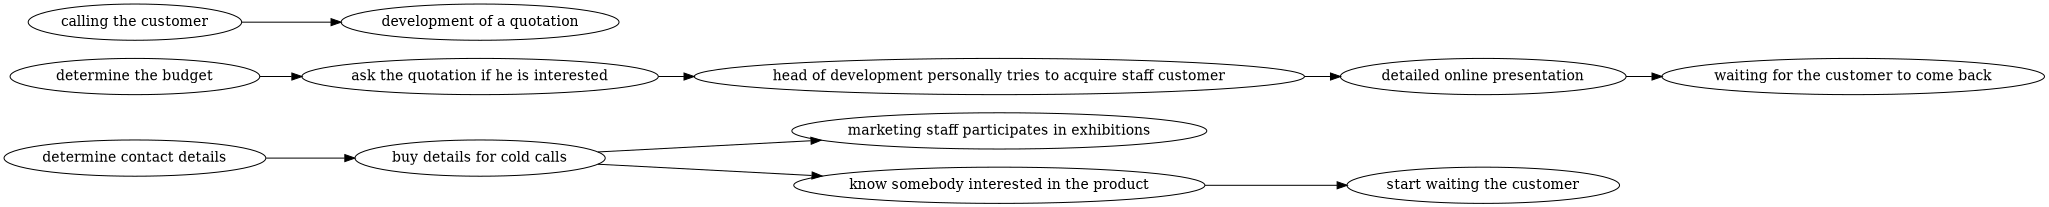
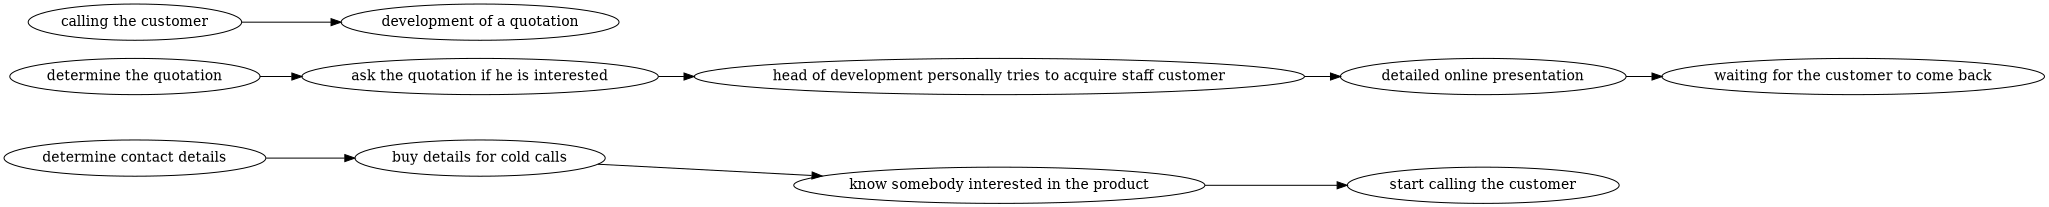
node "determine the budget": label "determine the budget" -> "determine the quotation"
node "marketing staff participates in exhibitions": removed
node "start waiting the customer": label "start waiting the customer" -> "start calling the customer"
